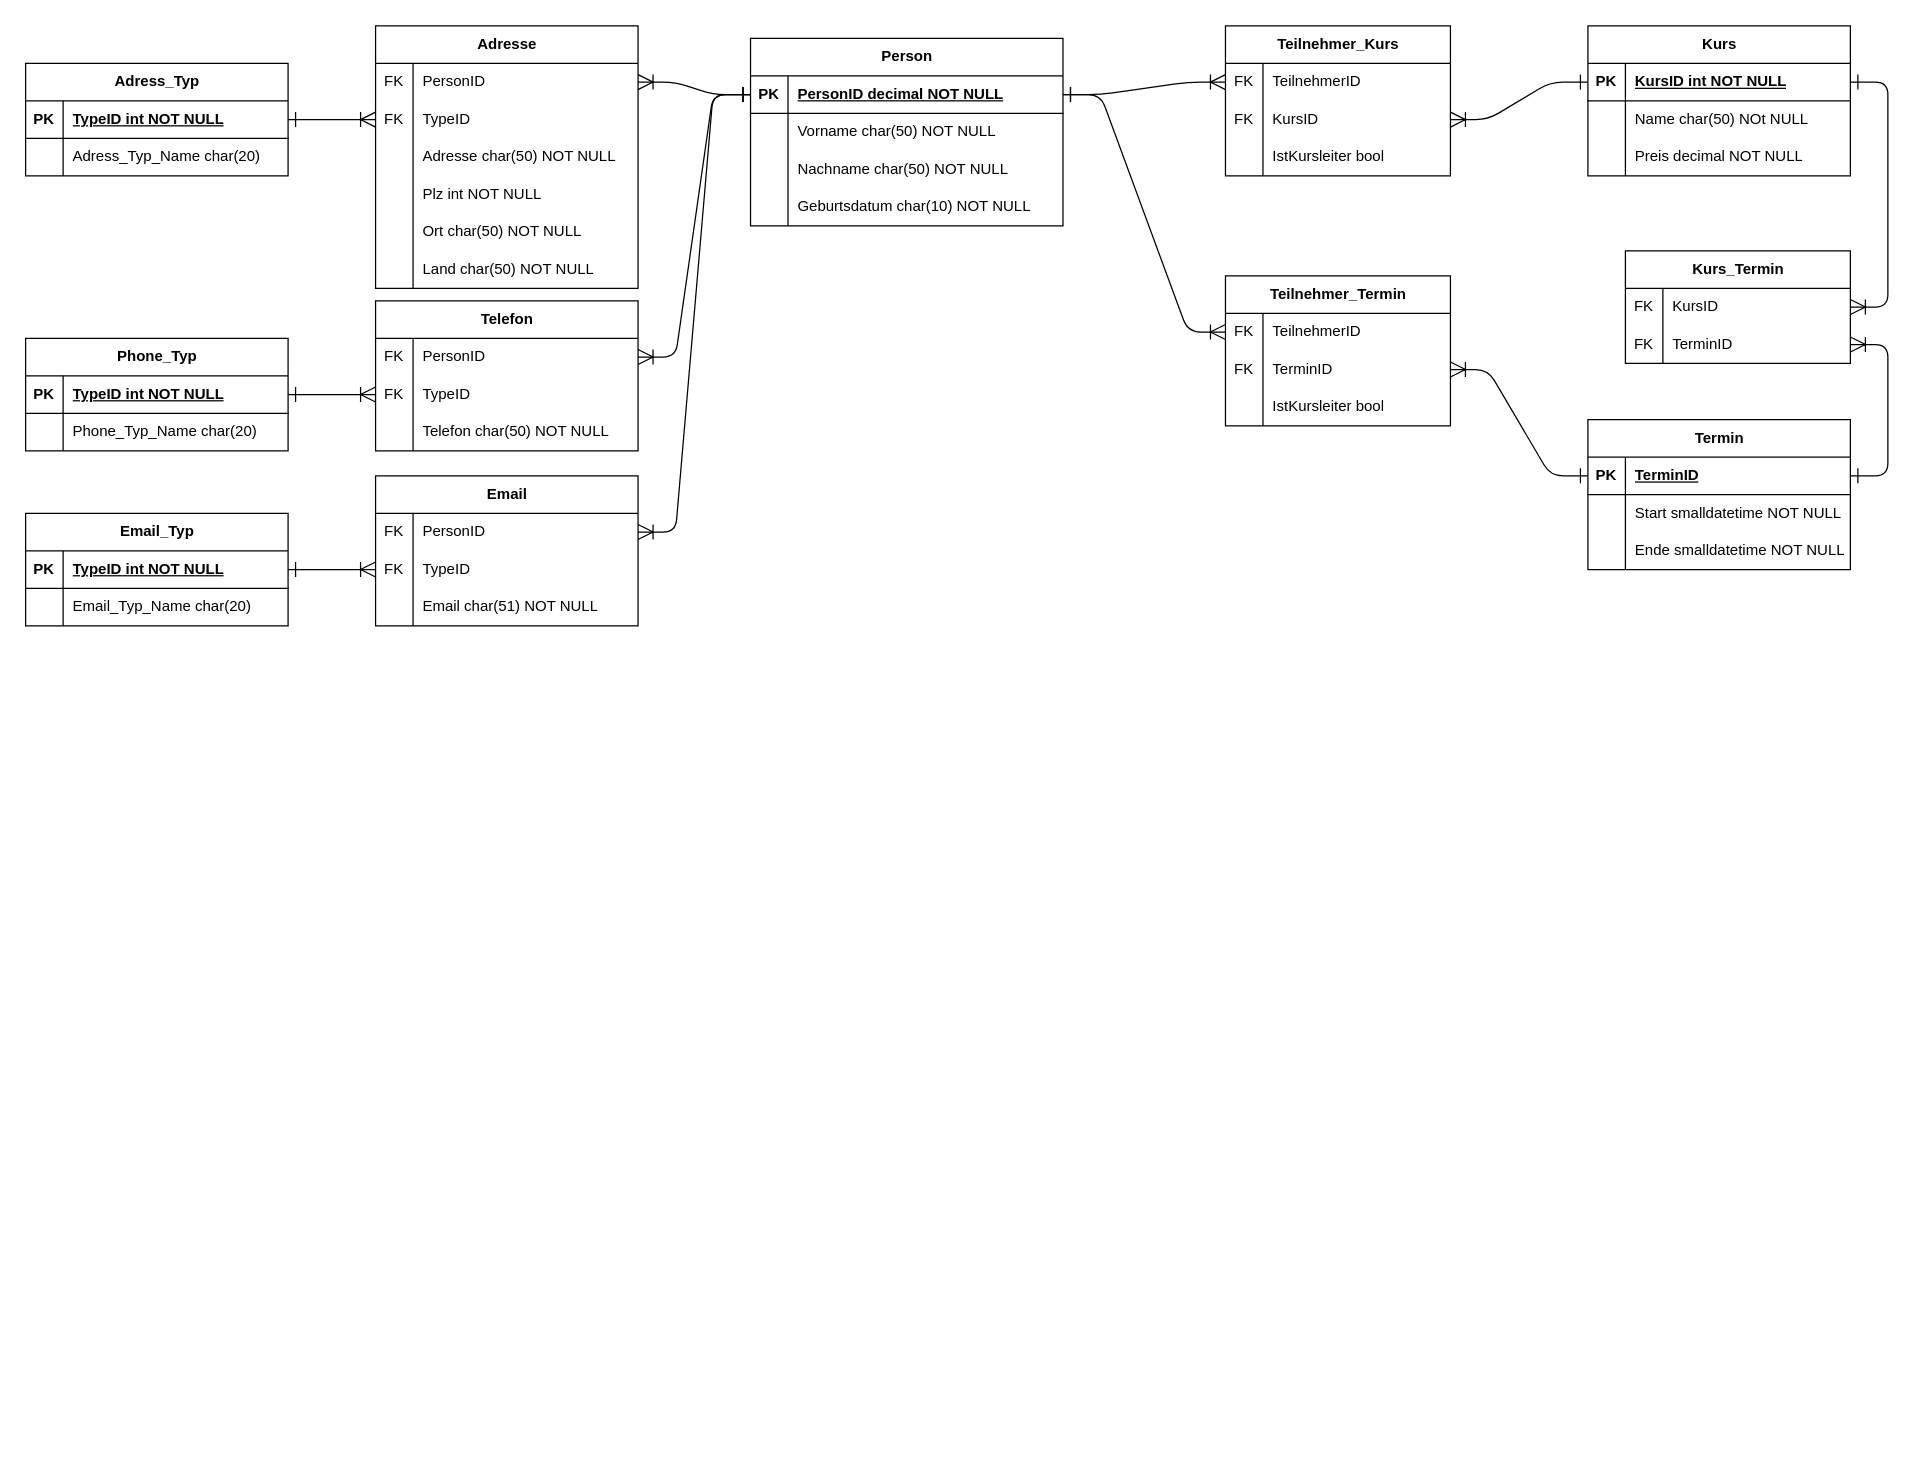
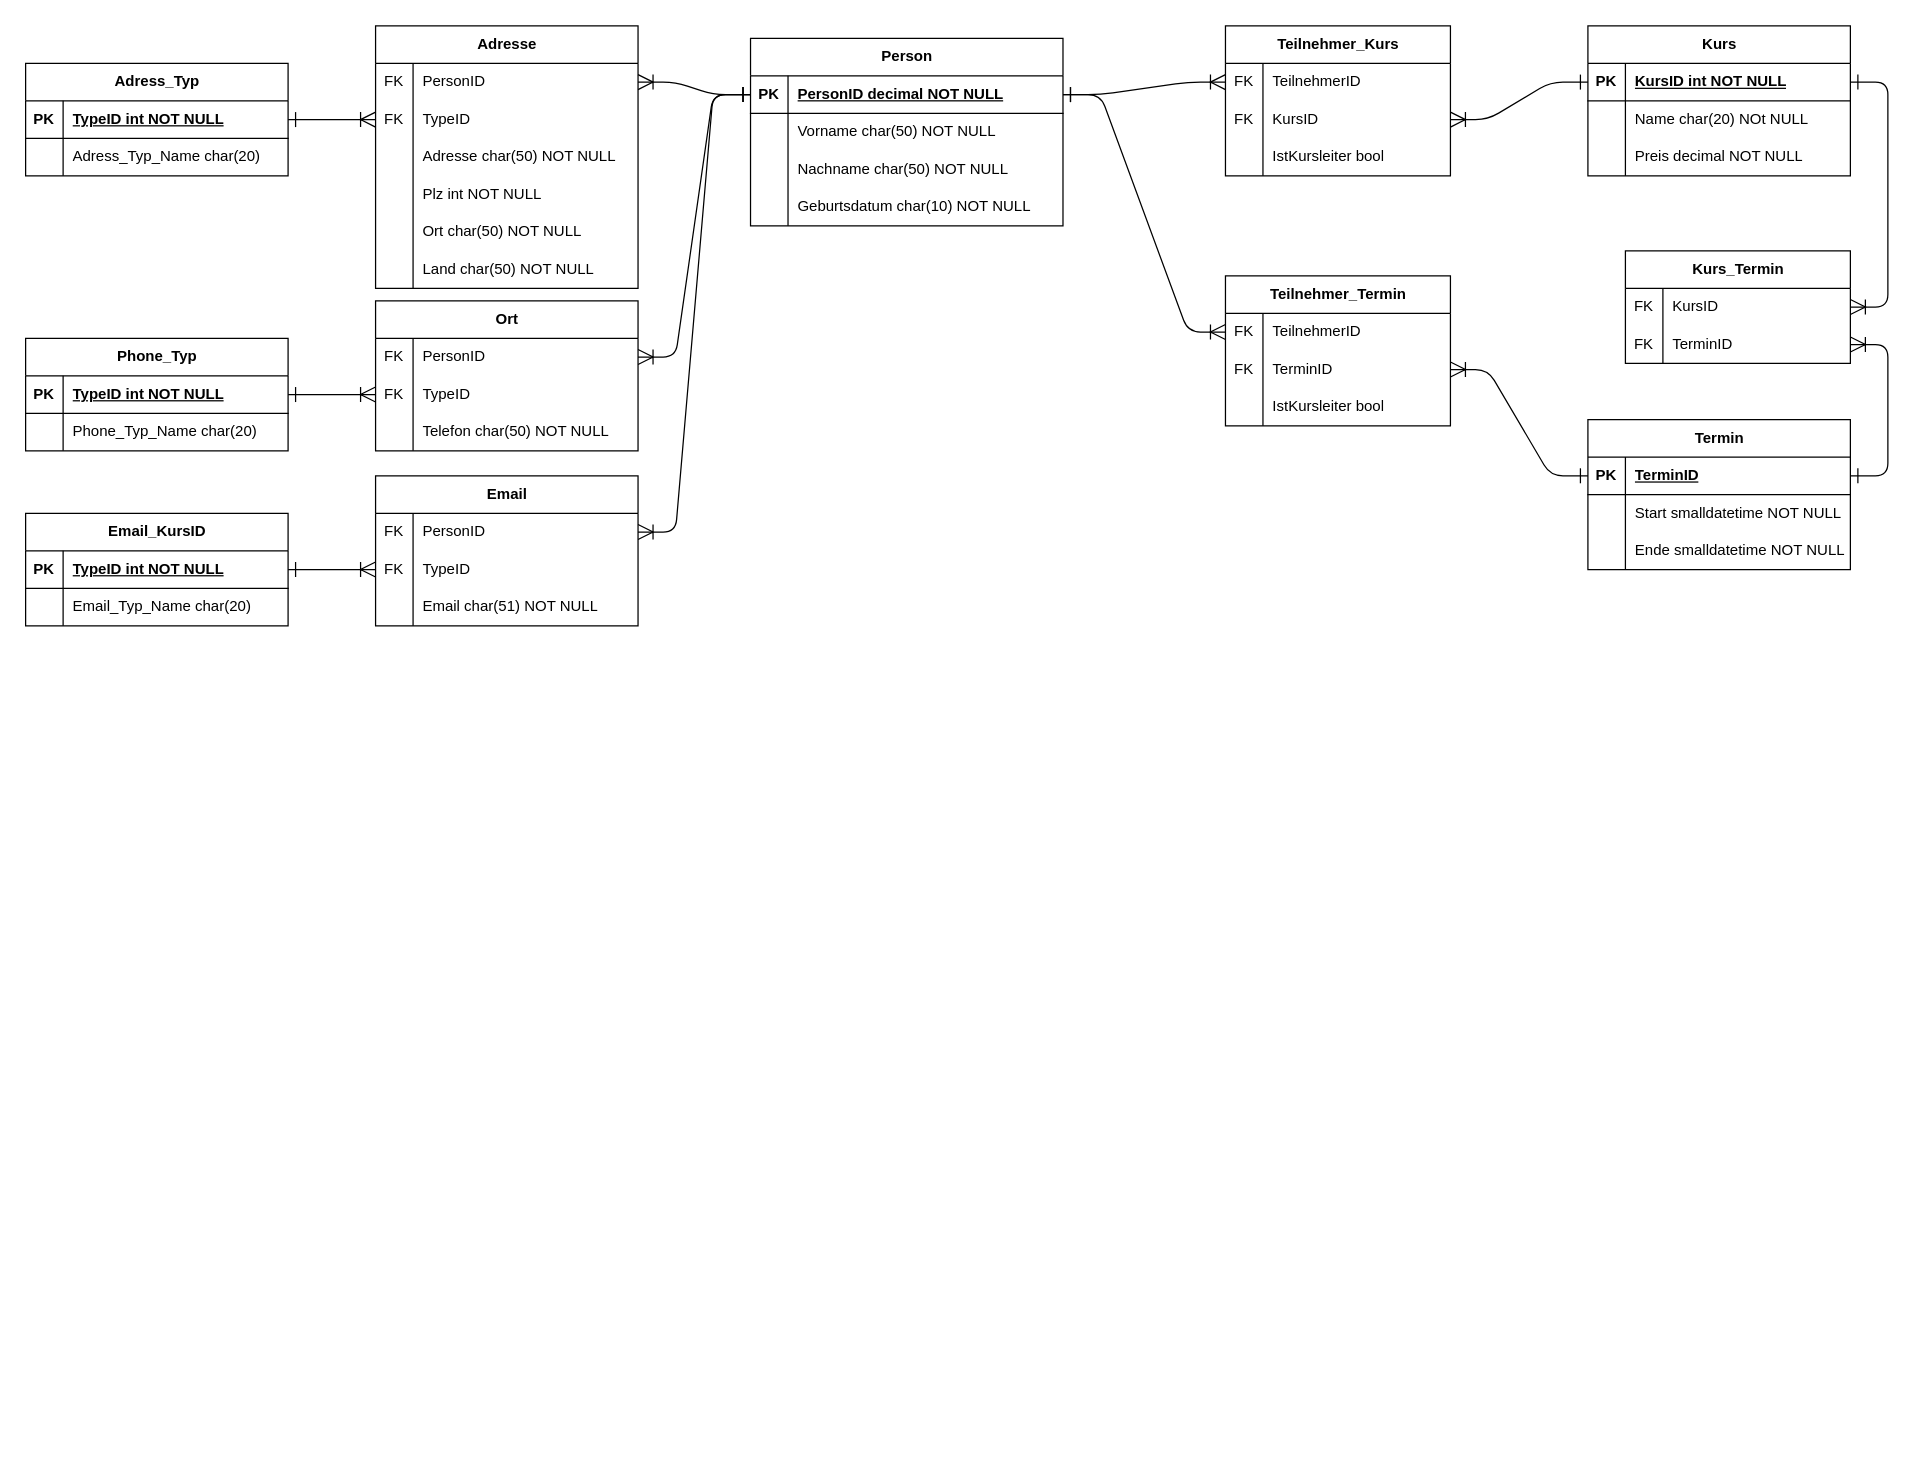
node "Name char(50) NOt NULL": label "Name char(50) NOt NULL" -> "Name char(20) NOt NULL"
node "Telefon": label "Telefon" -> "Ort"
node "Email_Typ": label "Email_Typ" -> "Email_KursID"
